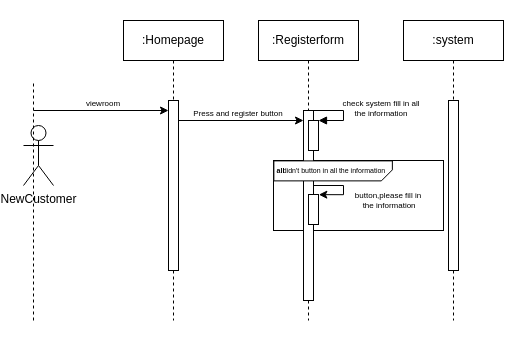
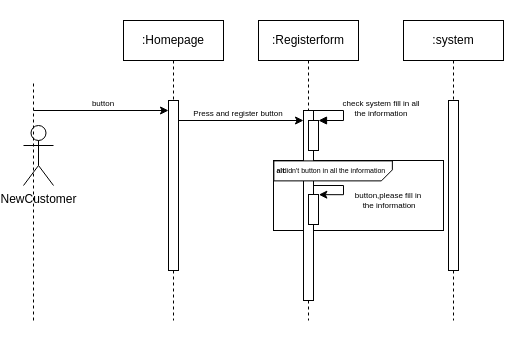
node "viewroom": label "viewroom" -> "button"
node "all": label "all" -> "alt"
